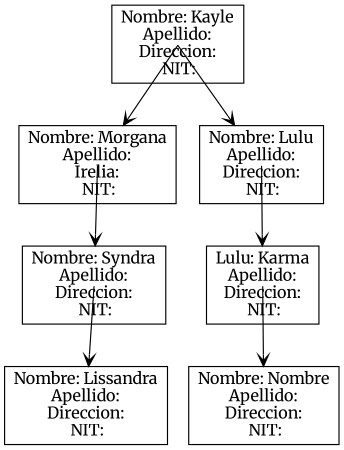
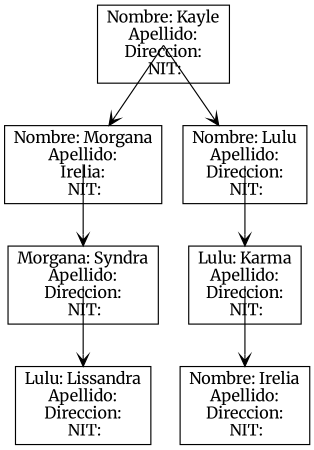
node "Nombre: Syndra Apellido: Direccion: NIT:": label "Nombre: Syndra Apellido: Direccion: NIT:" -> "Morgana: Syndra Apellido: Direccion: NIT:"
node "Nombre: Lissandra Apellido: Direccion: NIT:": label "Nombre: Lissandra Apellido: Direccion: NIT:" -> "Lulu: Lissandra Apellido: Direccion: NIT:"
node "Nombre: Nombre Apellido: Direccion: NIT:": label "Nombre: Nombre Apellido: Direccion: NIT:" -> "Nombre: Irelia Apellido: Direccion: NIT:"
